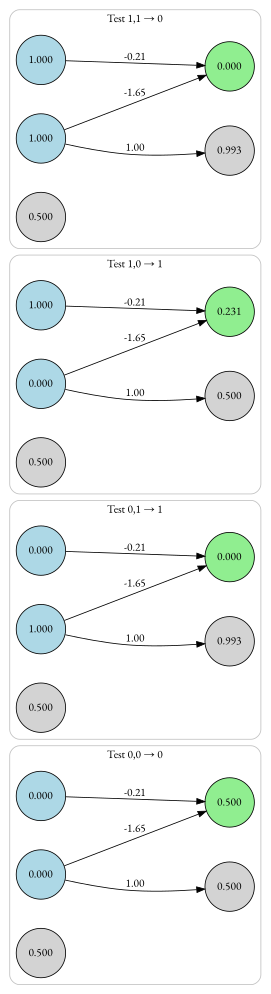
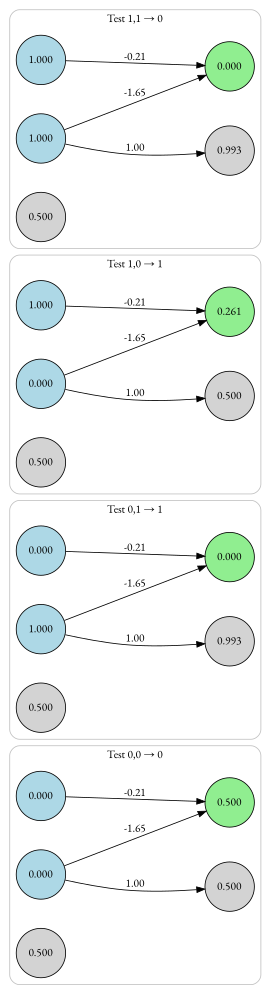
node "0.231": label "0.231" -> "0.261"
